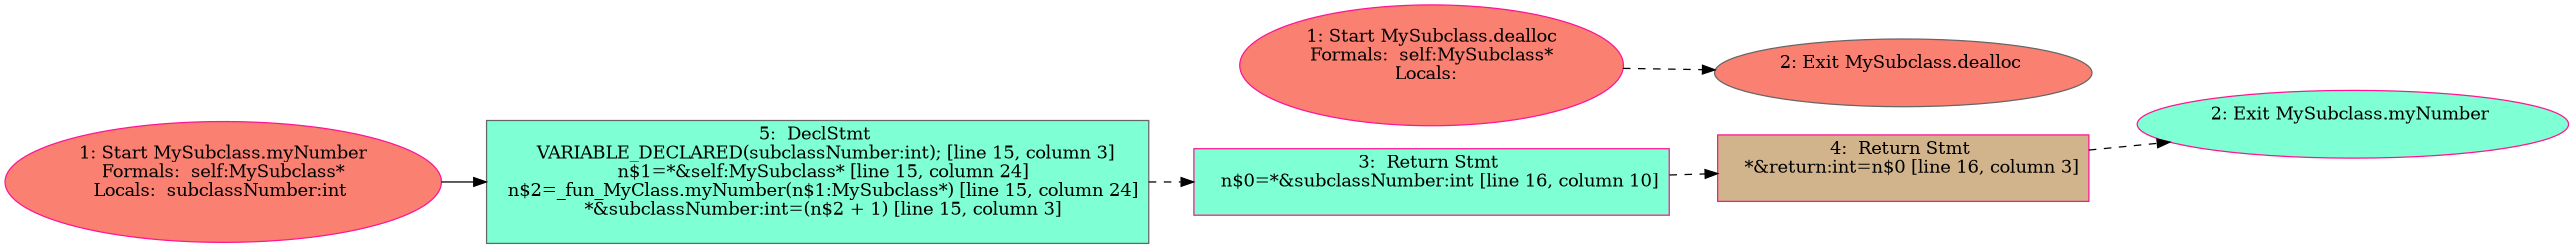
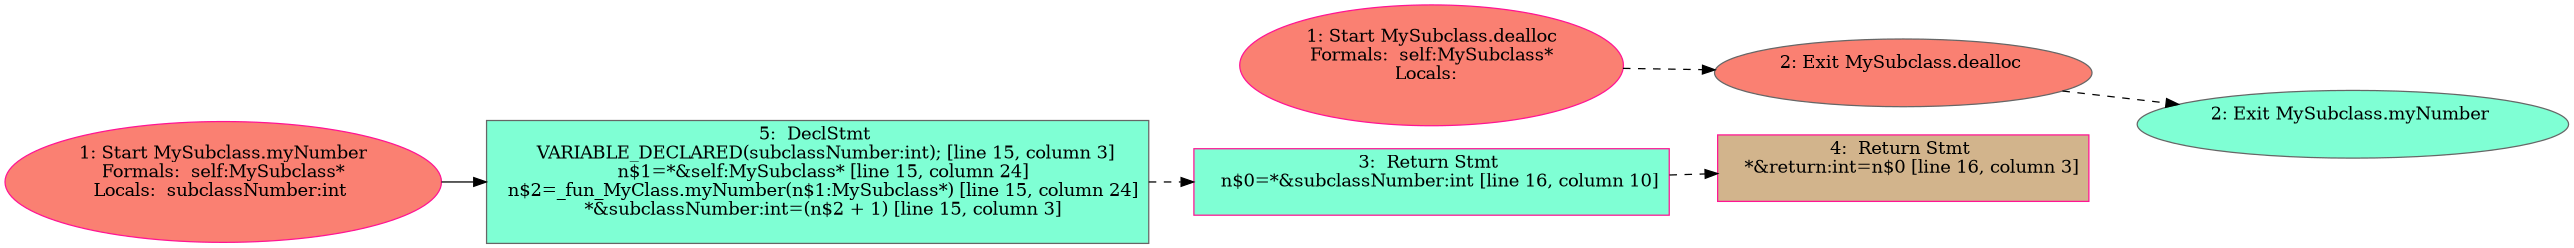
node "2: Exit MySubclass.myNumber": color deeppink -> gray40
edge "4:  Return Stmt *&return:int=n$0 [line 16, column 3]" -> "2: Exit MySubclass.myNumber": now "2: Exit MySubclass.dealloc" -> "2: Exit MySubclass.myNumber"
